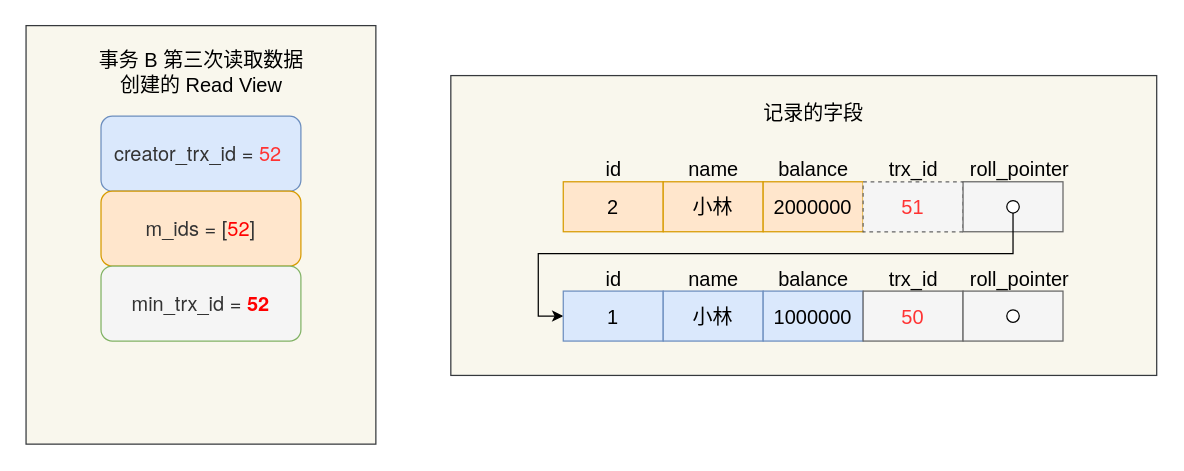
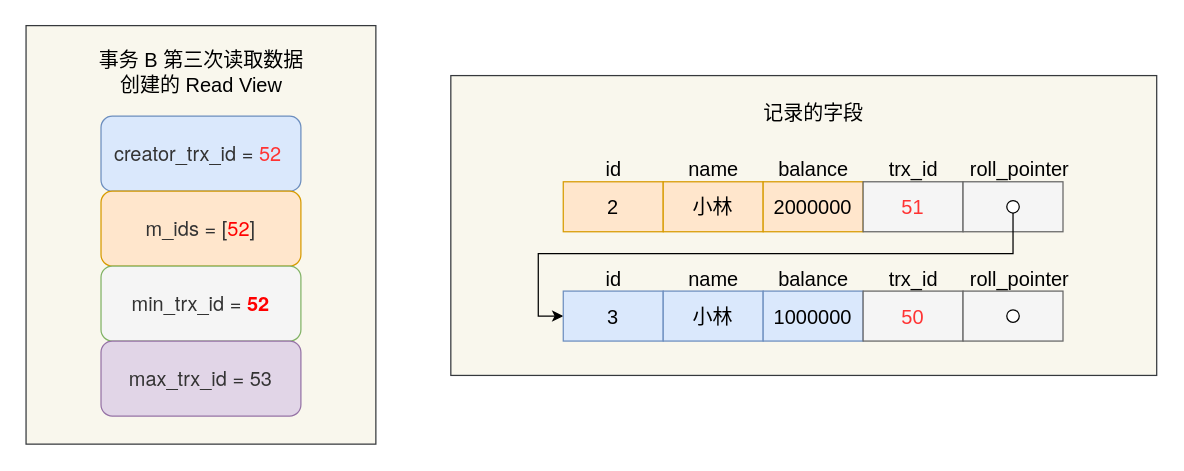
node "51": style dashed -> solid
node "1": label "1" -> "3"
node "max_trx_id = 53": added
